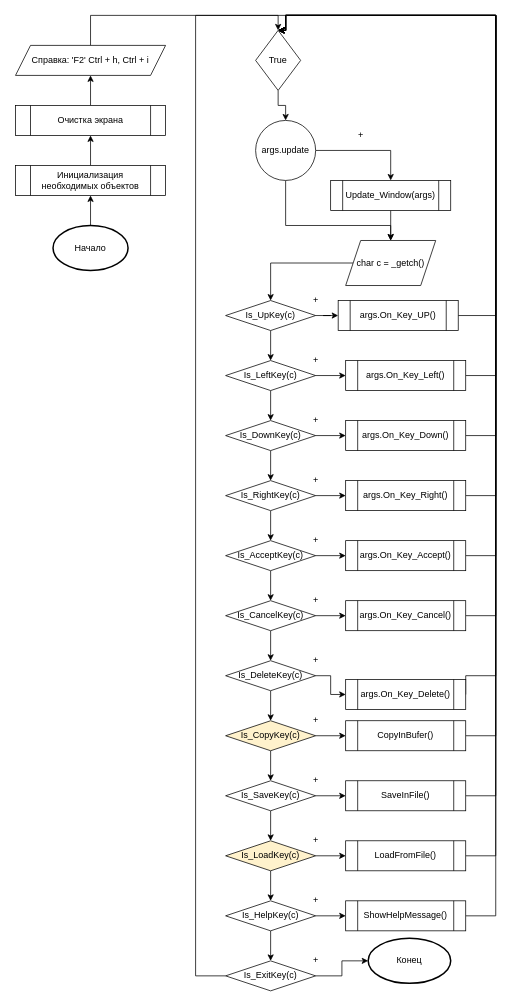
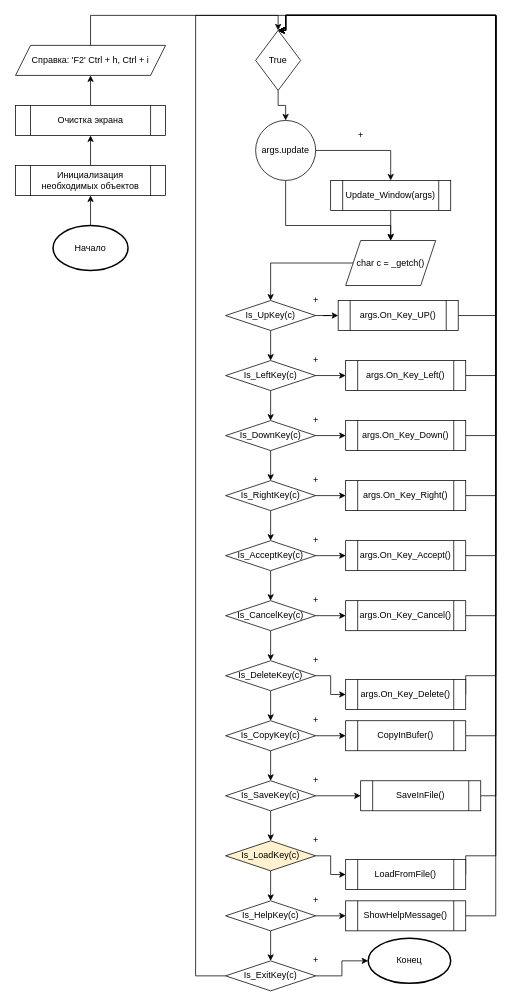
node "Is_CopyKey(c)": fillcolor #fff2cc -> #ffffff
node "SaveInFile()": moved (405, 795) -> (420, 795)
node "LoadFromFile()": moved (405, 855) -> (405, 874)
